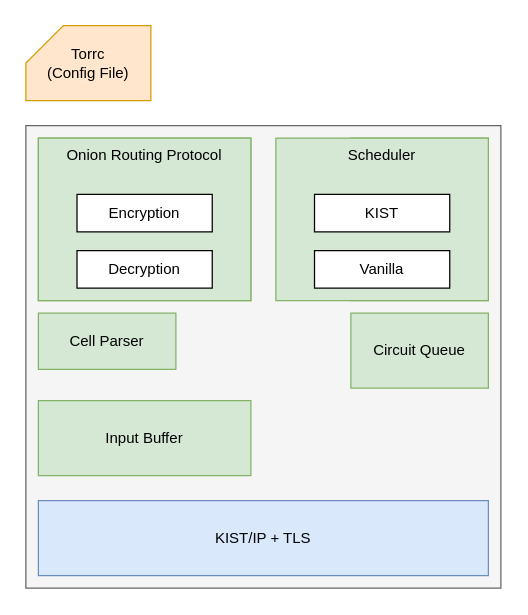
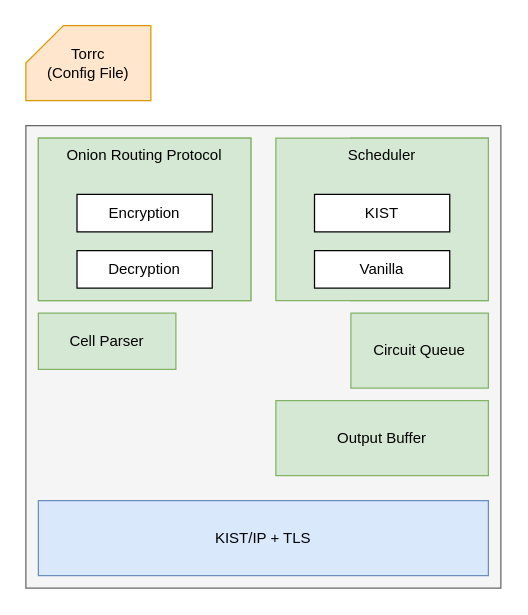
node "Input Buffer": removed
node "Output Buffer": added
